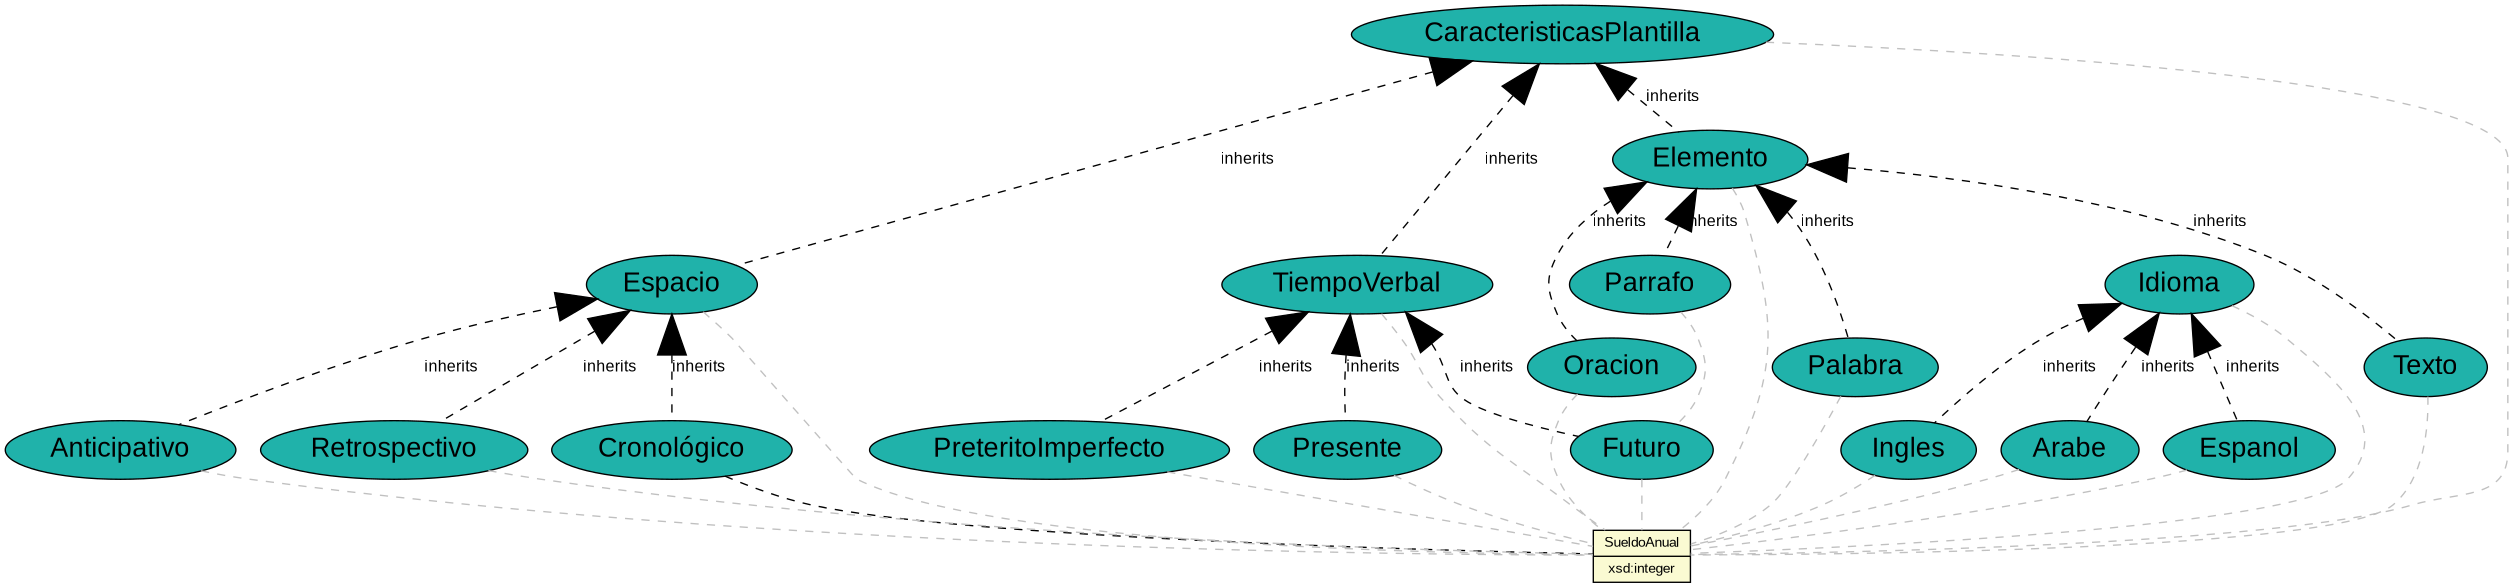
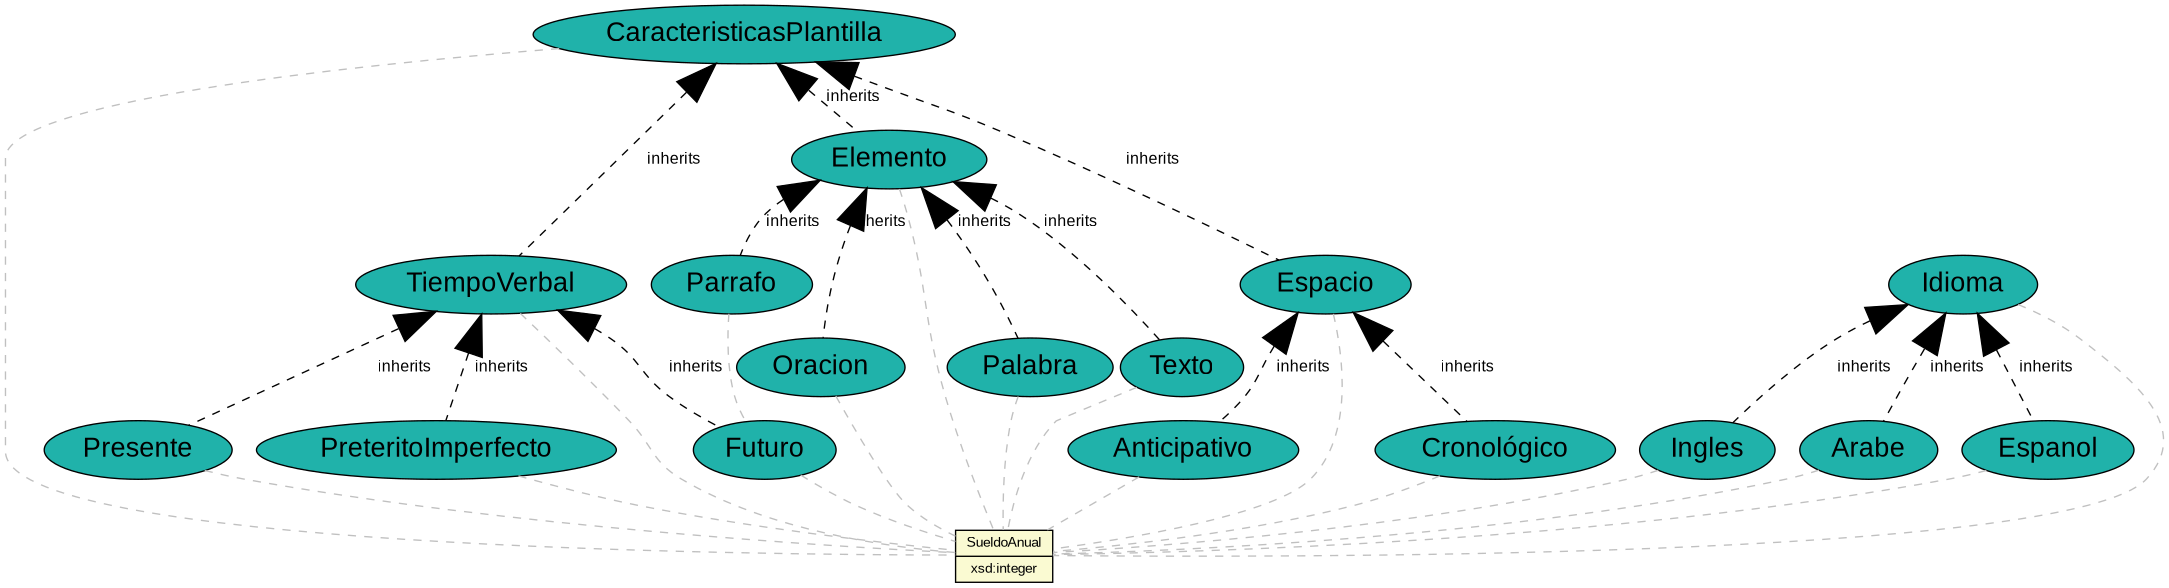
node "Retrospectivo": removed
edge "Cronológico" -- "SueldoAnual": color black -> grey
